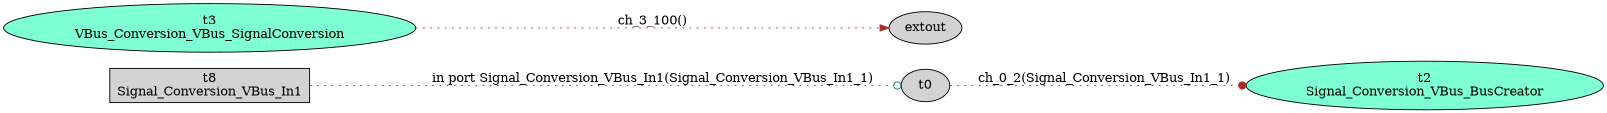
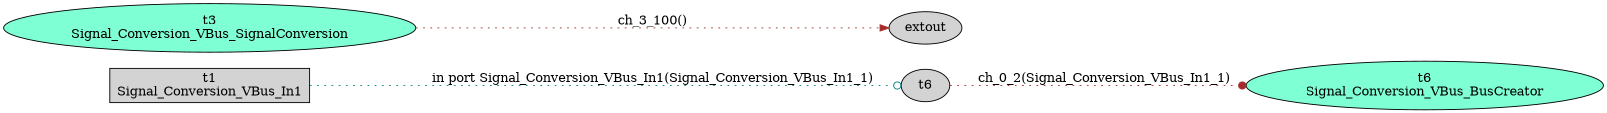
node "t3 VBus_Conversion_VBus_SignalConversion": label "t3 VBus_Conversion_VBus_SignalConversion" -> "t3 Signal_Conversion_VBus_SignalConversion"
node "t8 Signal_Conversion_VBus_In1": label "t8 Signal_Conversion_VBus_In1" -> "t1 Signal_Conversion_VBus_In1"
node "t0": label "t0" -> "t6"
node "t2 Signal_Conversion_VBus_BusCreator": label "t2 Signal_Conversion_VBus_BusCreator" -> "t6 Signal_Conversion_VBus_BusCreator"
